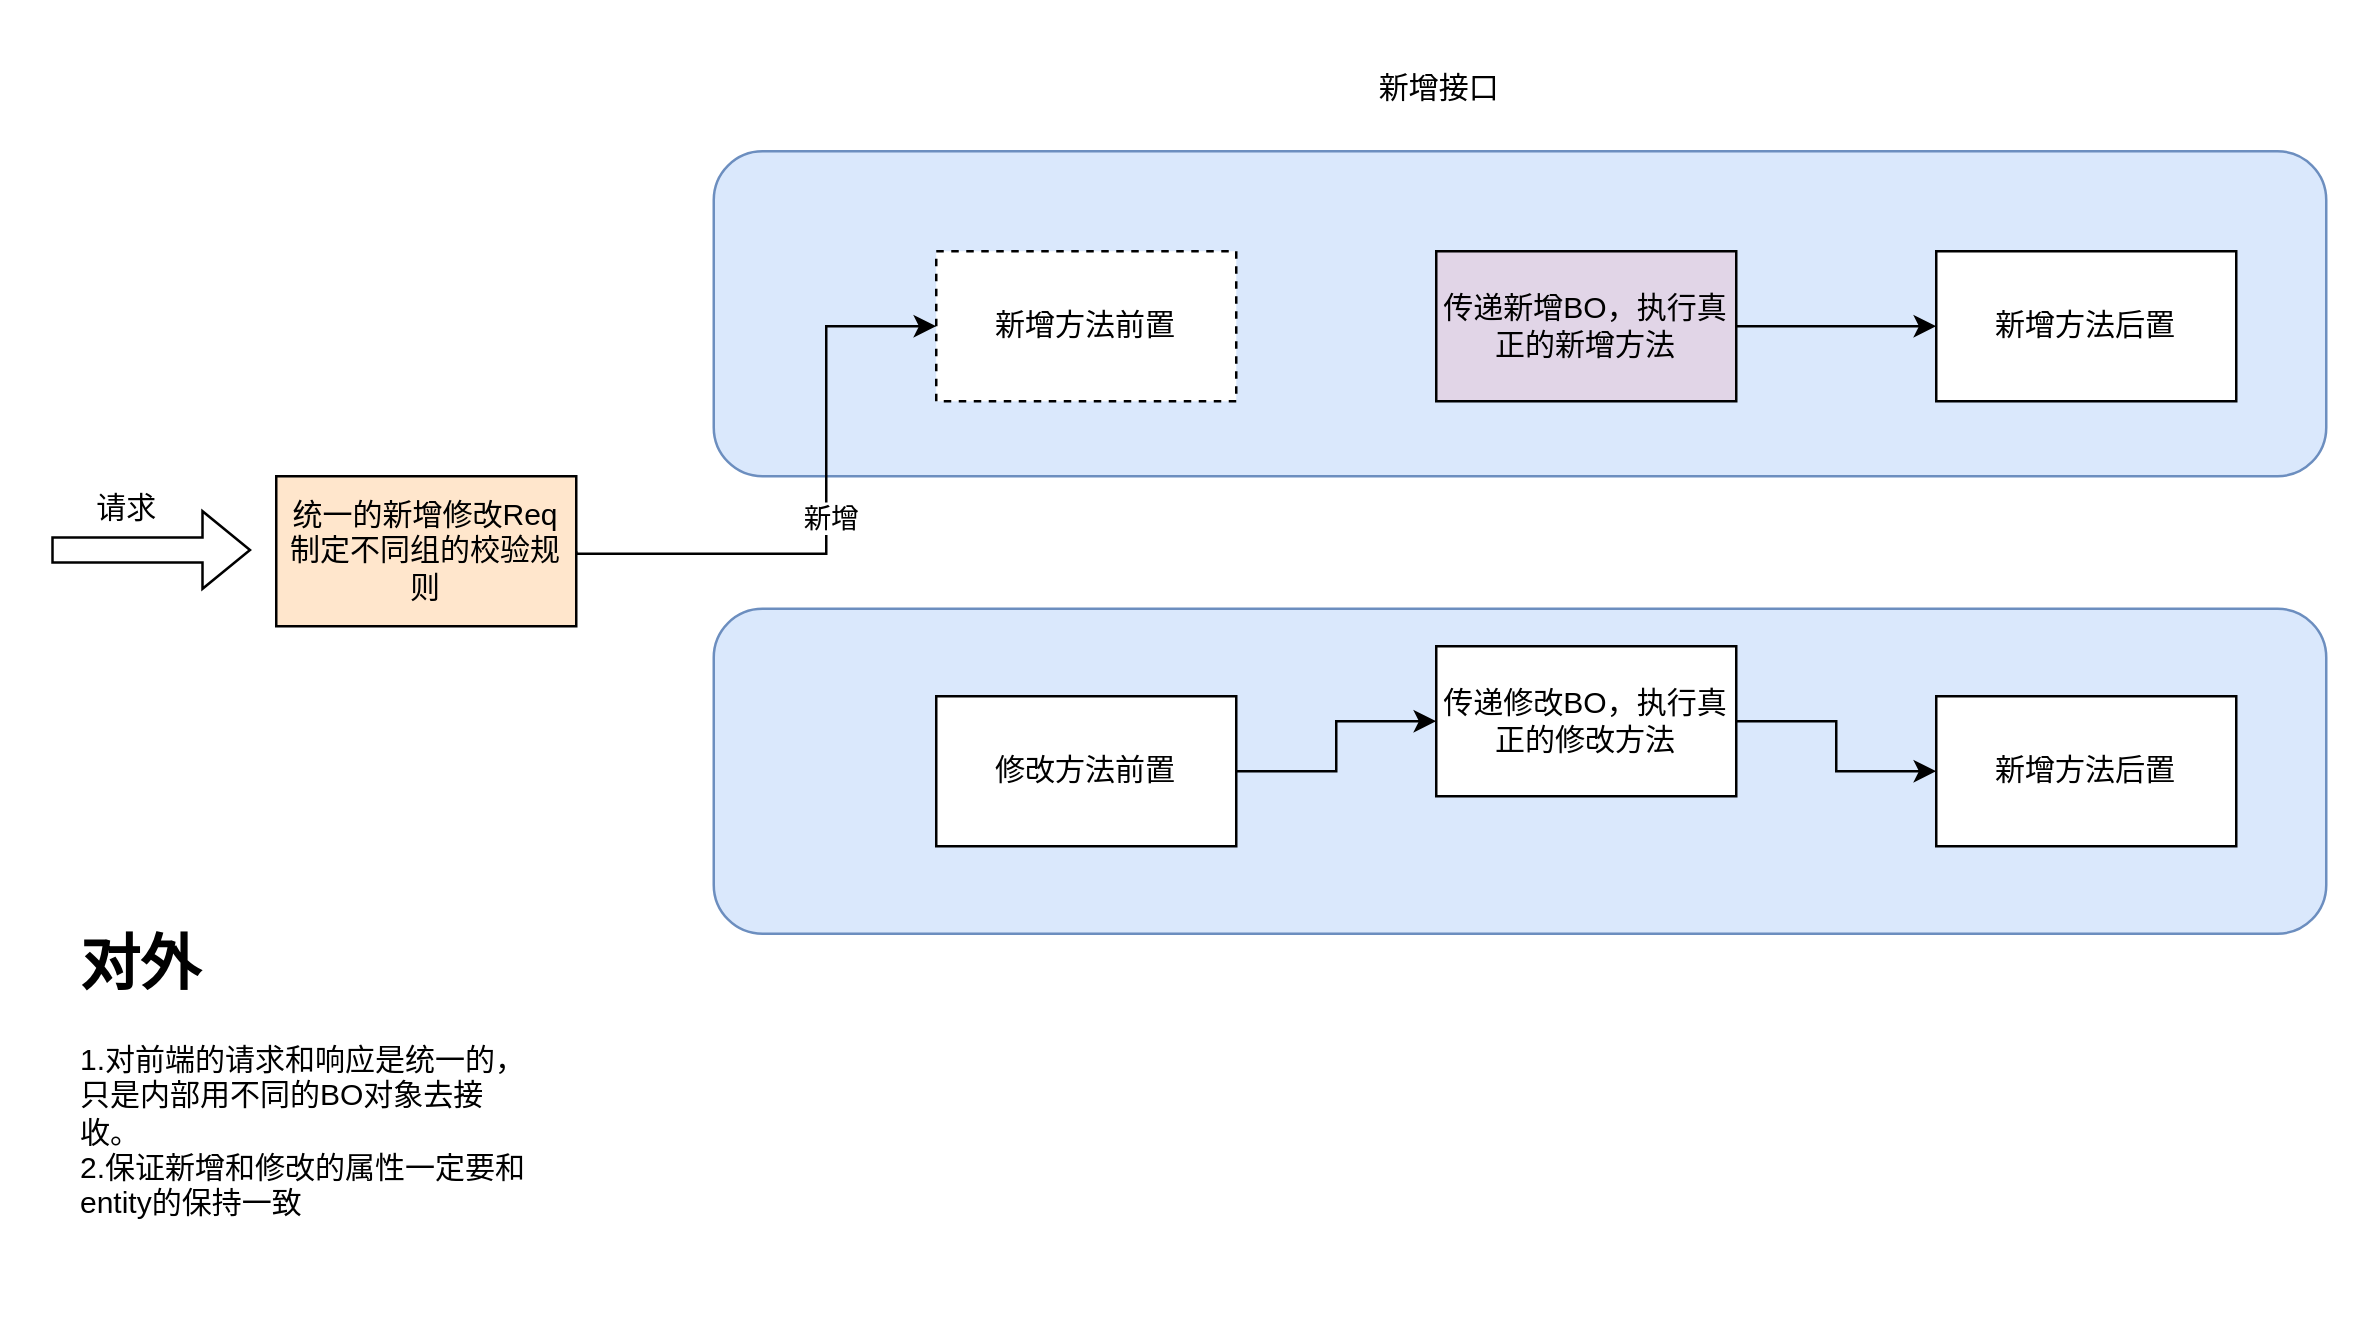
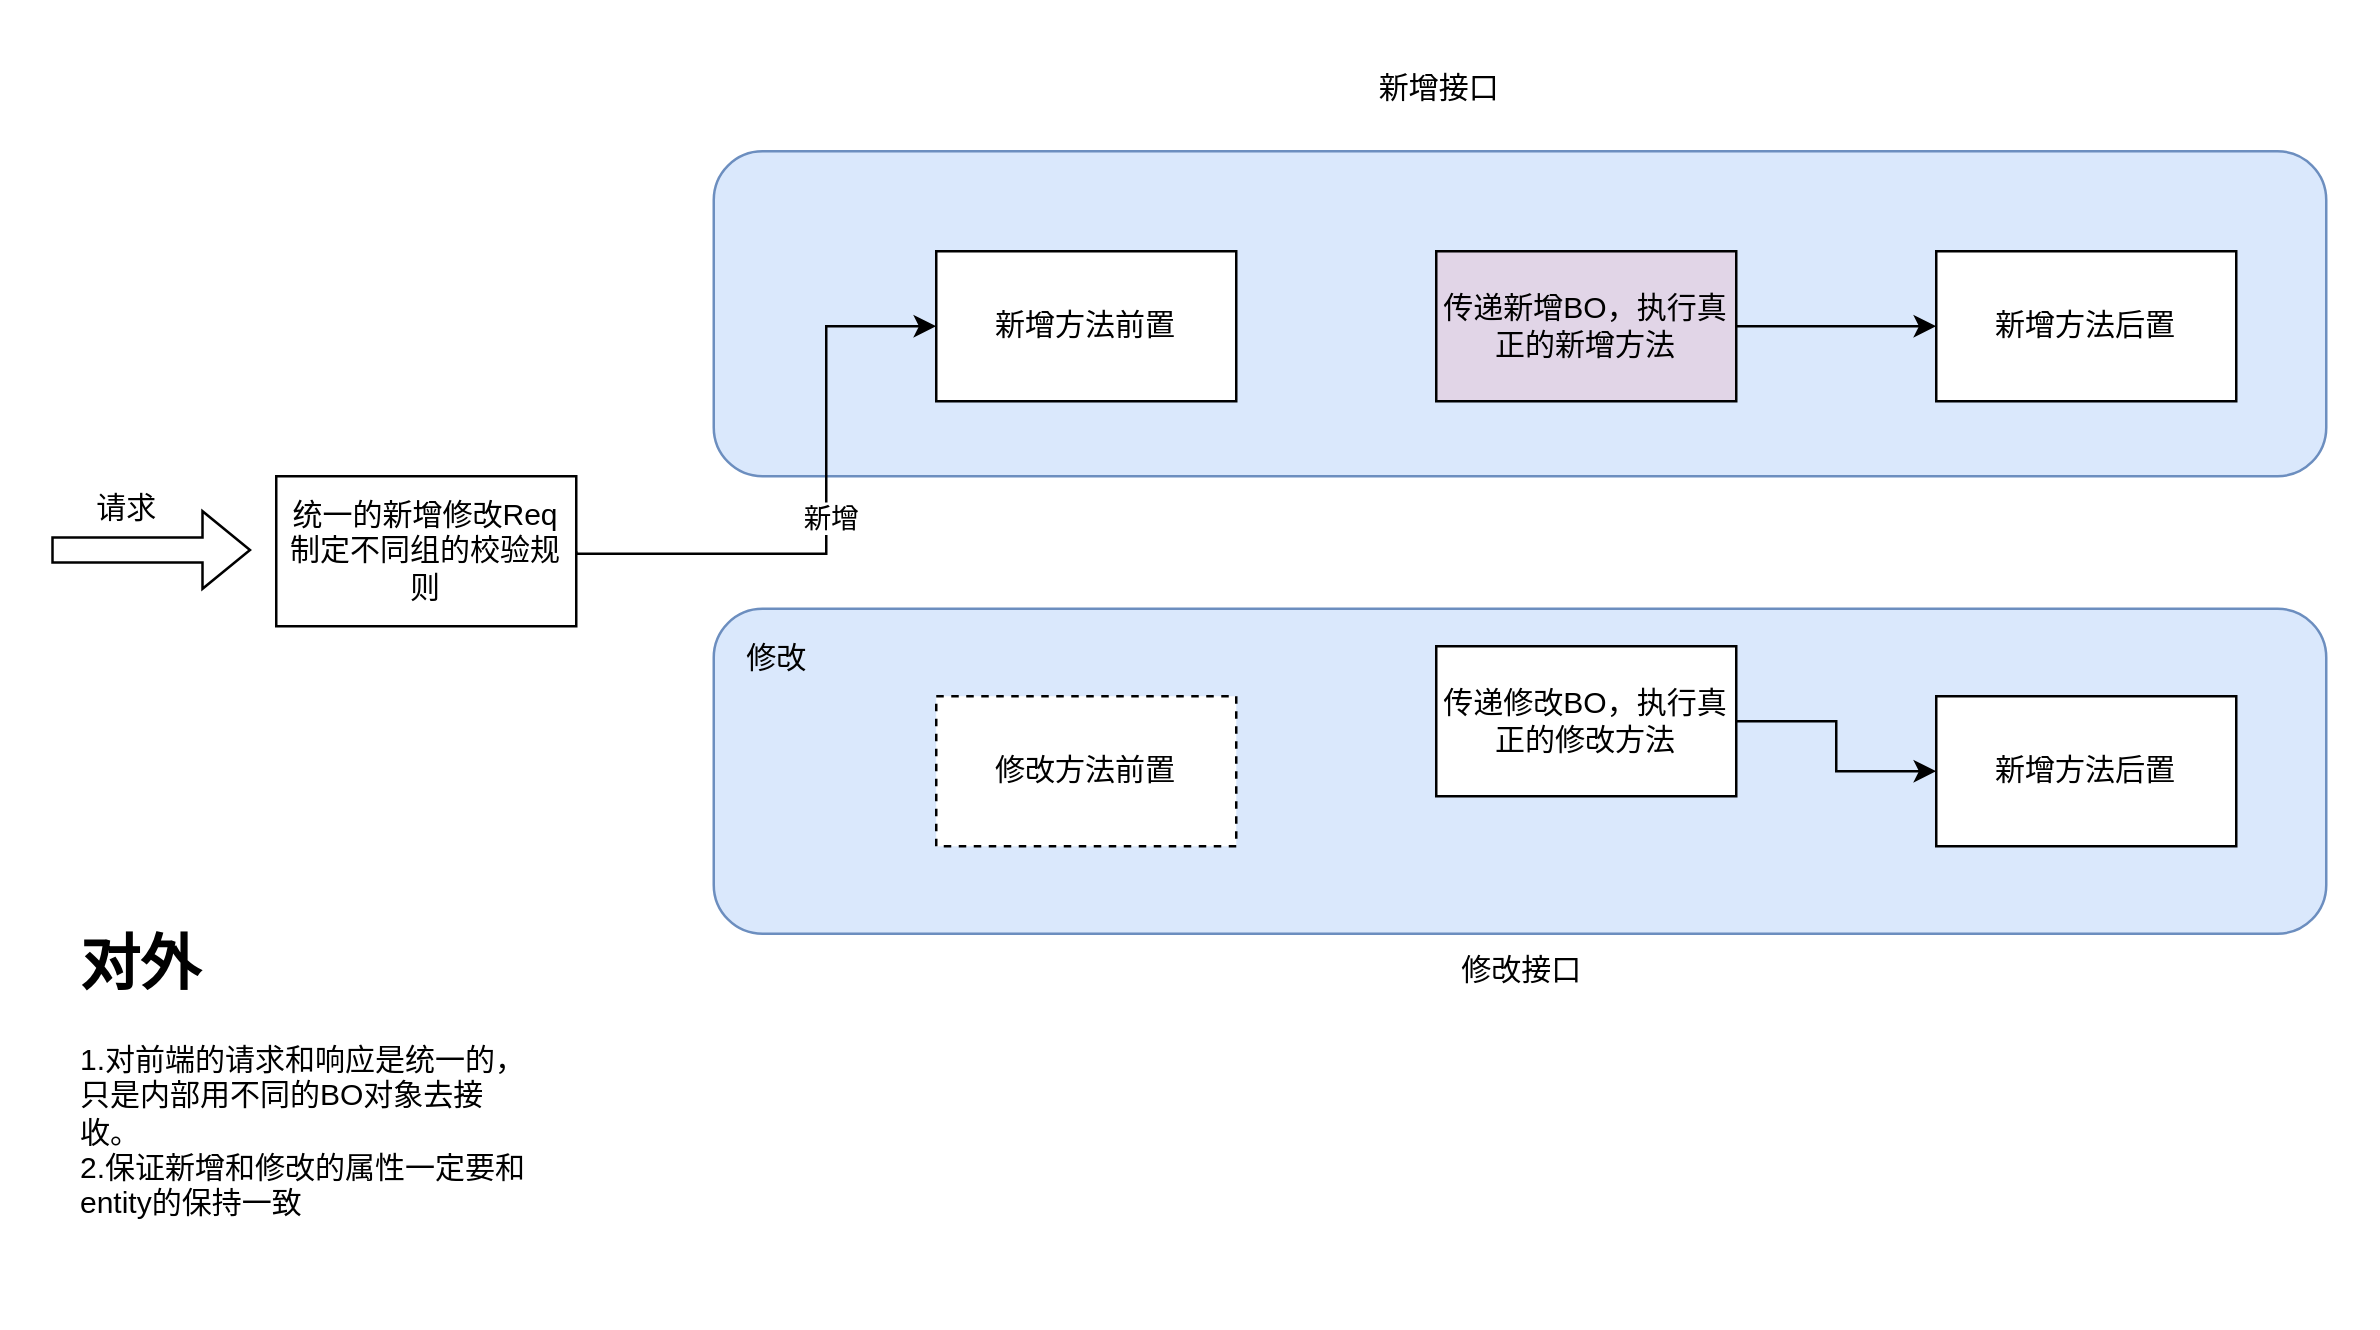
node "新增方法前置": style dashed -> solid
node "统一的新增修改Req 制定不同组的校验规则": fillcolor #ffe6cc -> #ffffff
node "修改": added
edge "修改方法前置" -> "传递修改BO，执行真正的修改方法": removed
node "修改方法前置": style solid -> dashed
node "修改接口": added
